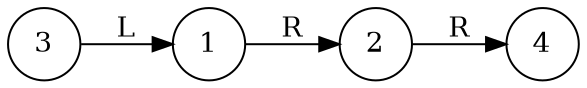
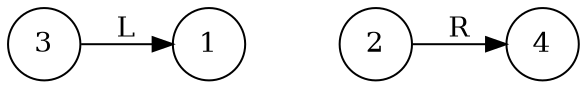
edge "1" -- "2": removed, label "R"
